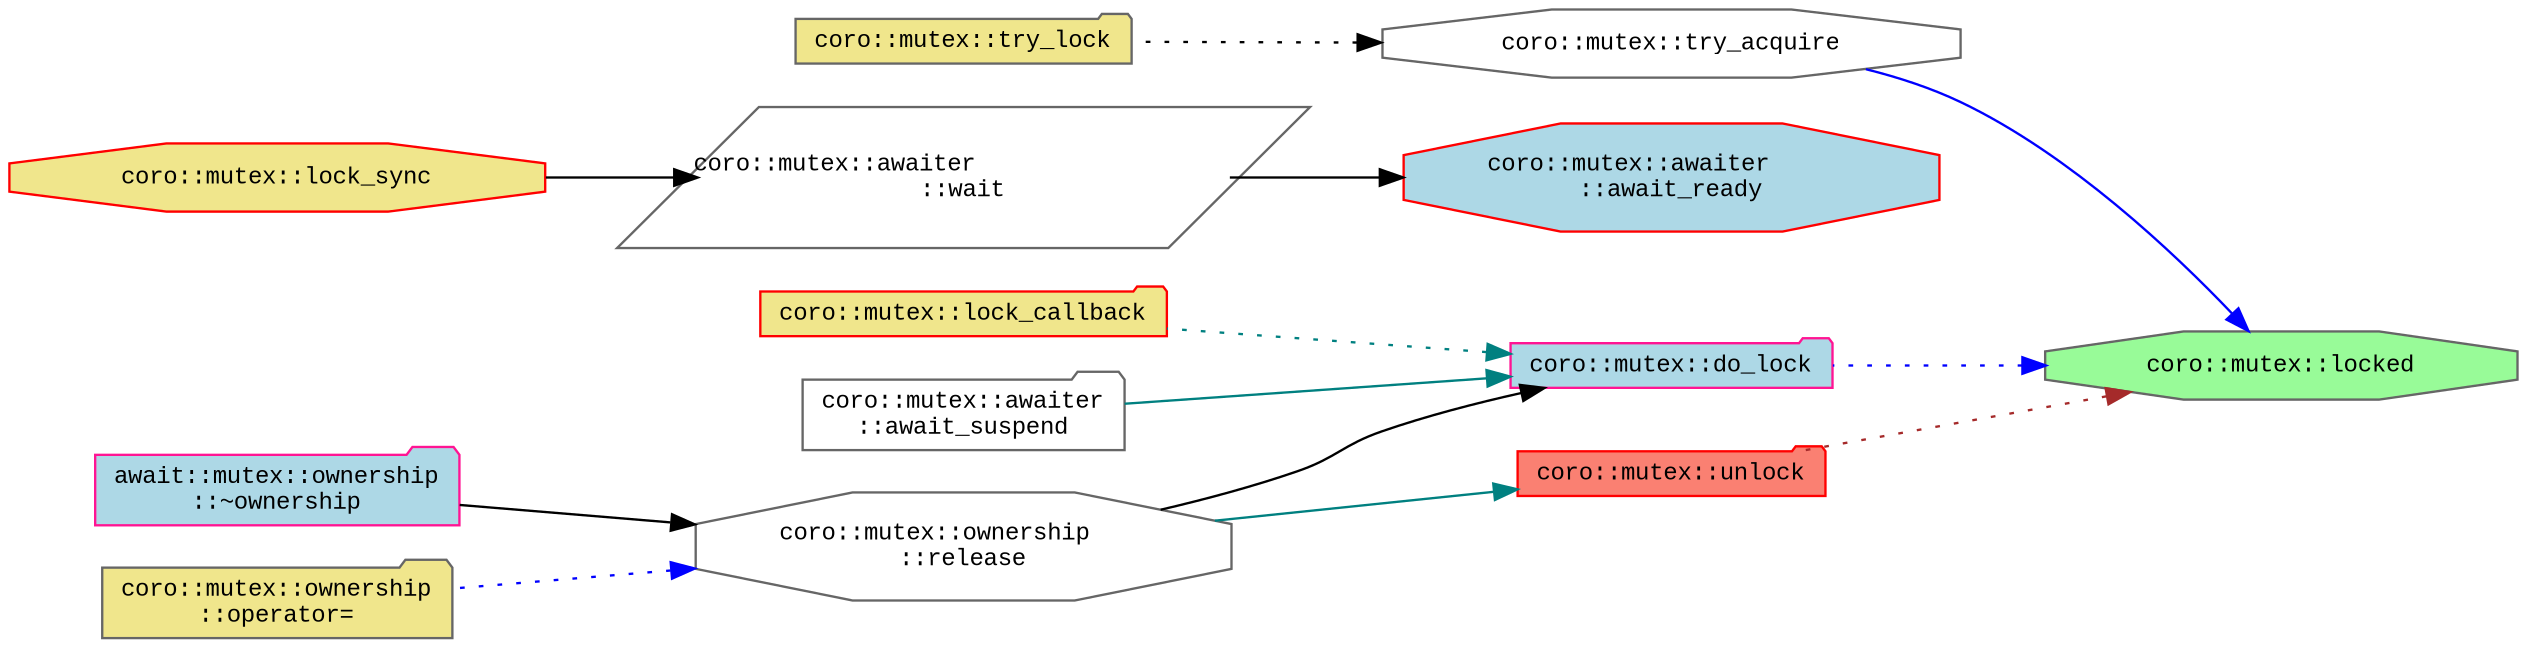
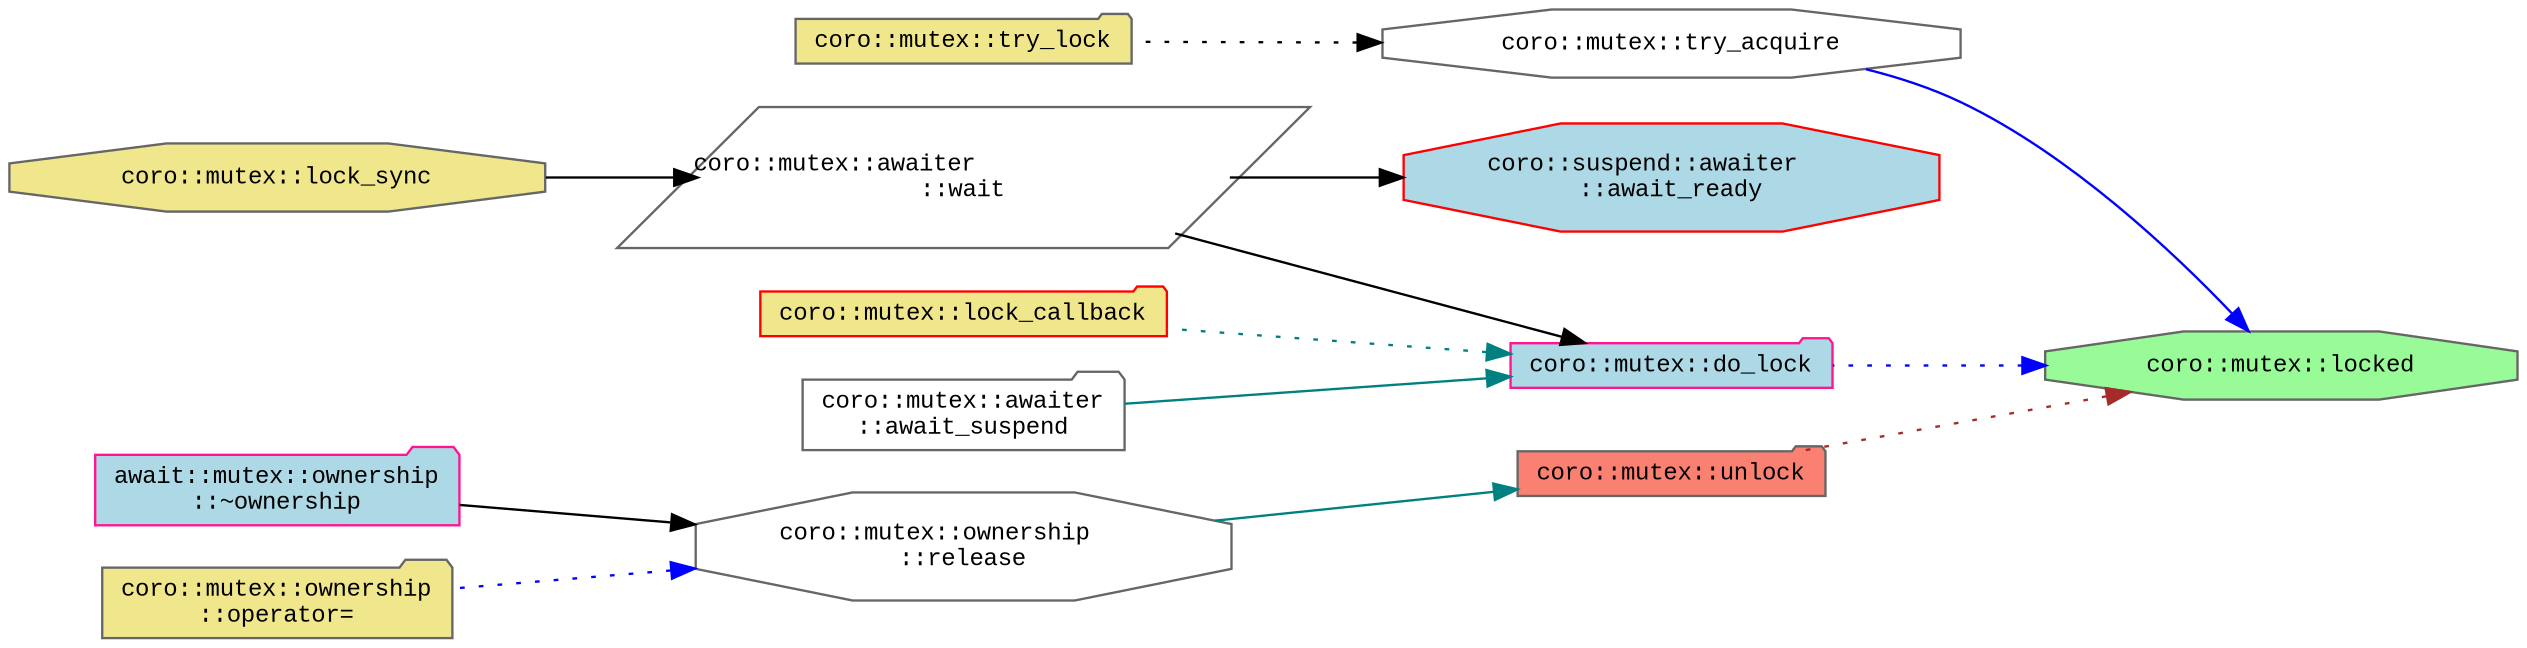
node "coro::mutex::lock_sync": color red -> gray40
node "coro::mutex::awaiter ::await_ready": label "coro::mutex::awaiter ::await_ready" -> "coro::suspend::awaiter ::await_ready"
edge "coro::mutex::ownership ::release" -> "coro::mutex::do_lock": now "coro::mutex::awaiter ::wait" -> "coro::mutex::do_lock"
node "coro::mutex::unlock": color red -> gray40
